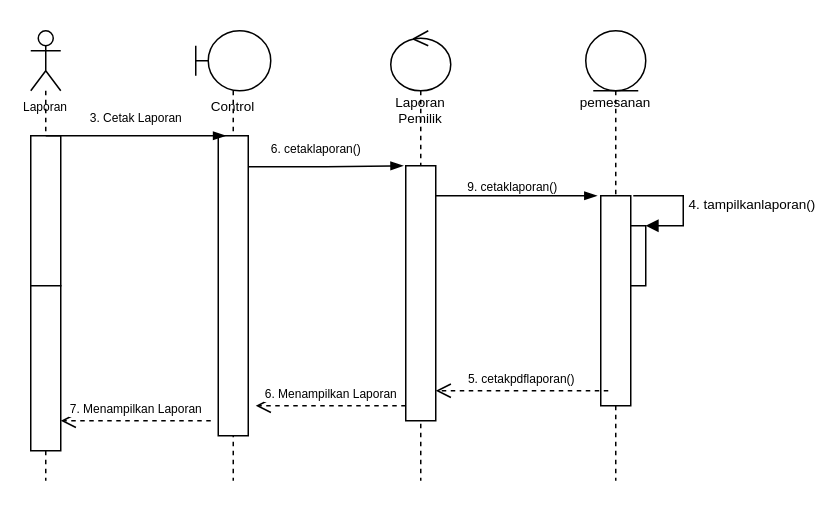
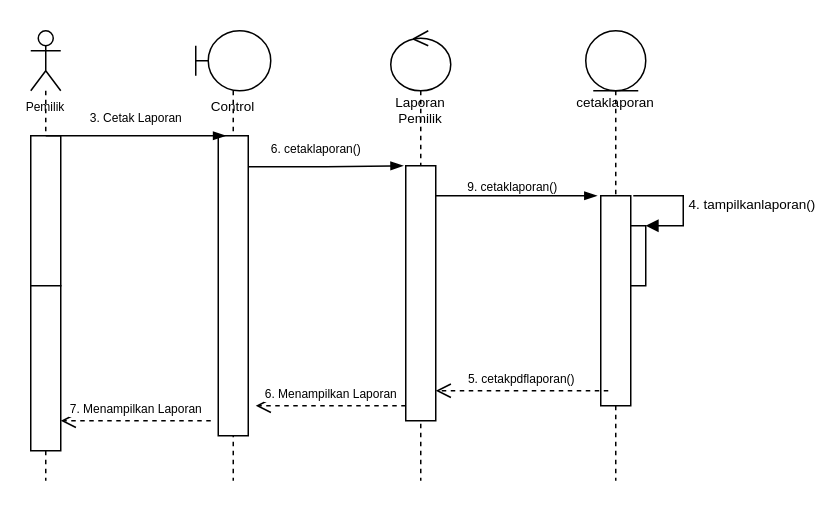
node "pemesanan": label "pemesanan" -> "cetaklaporan"
node "Laporan": label "Laporan" -> "Pemilik"
